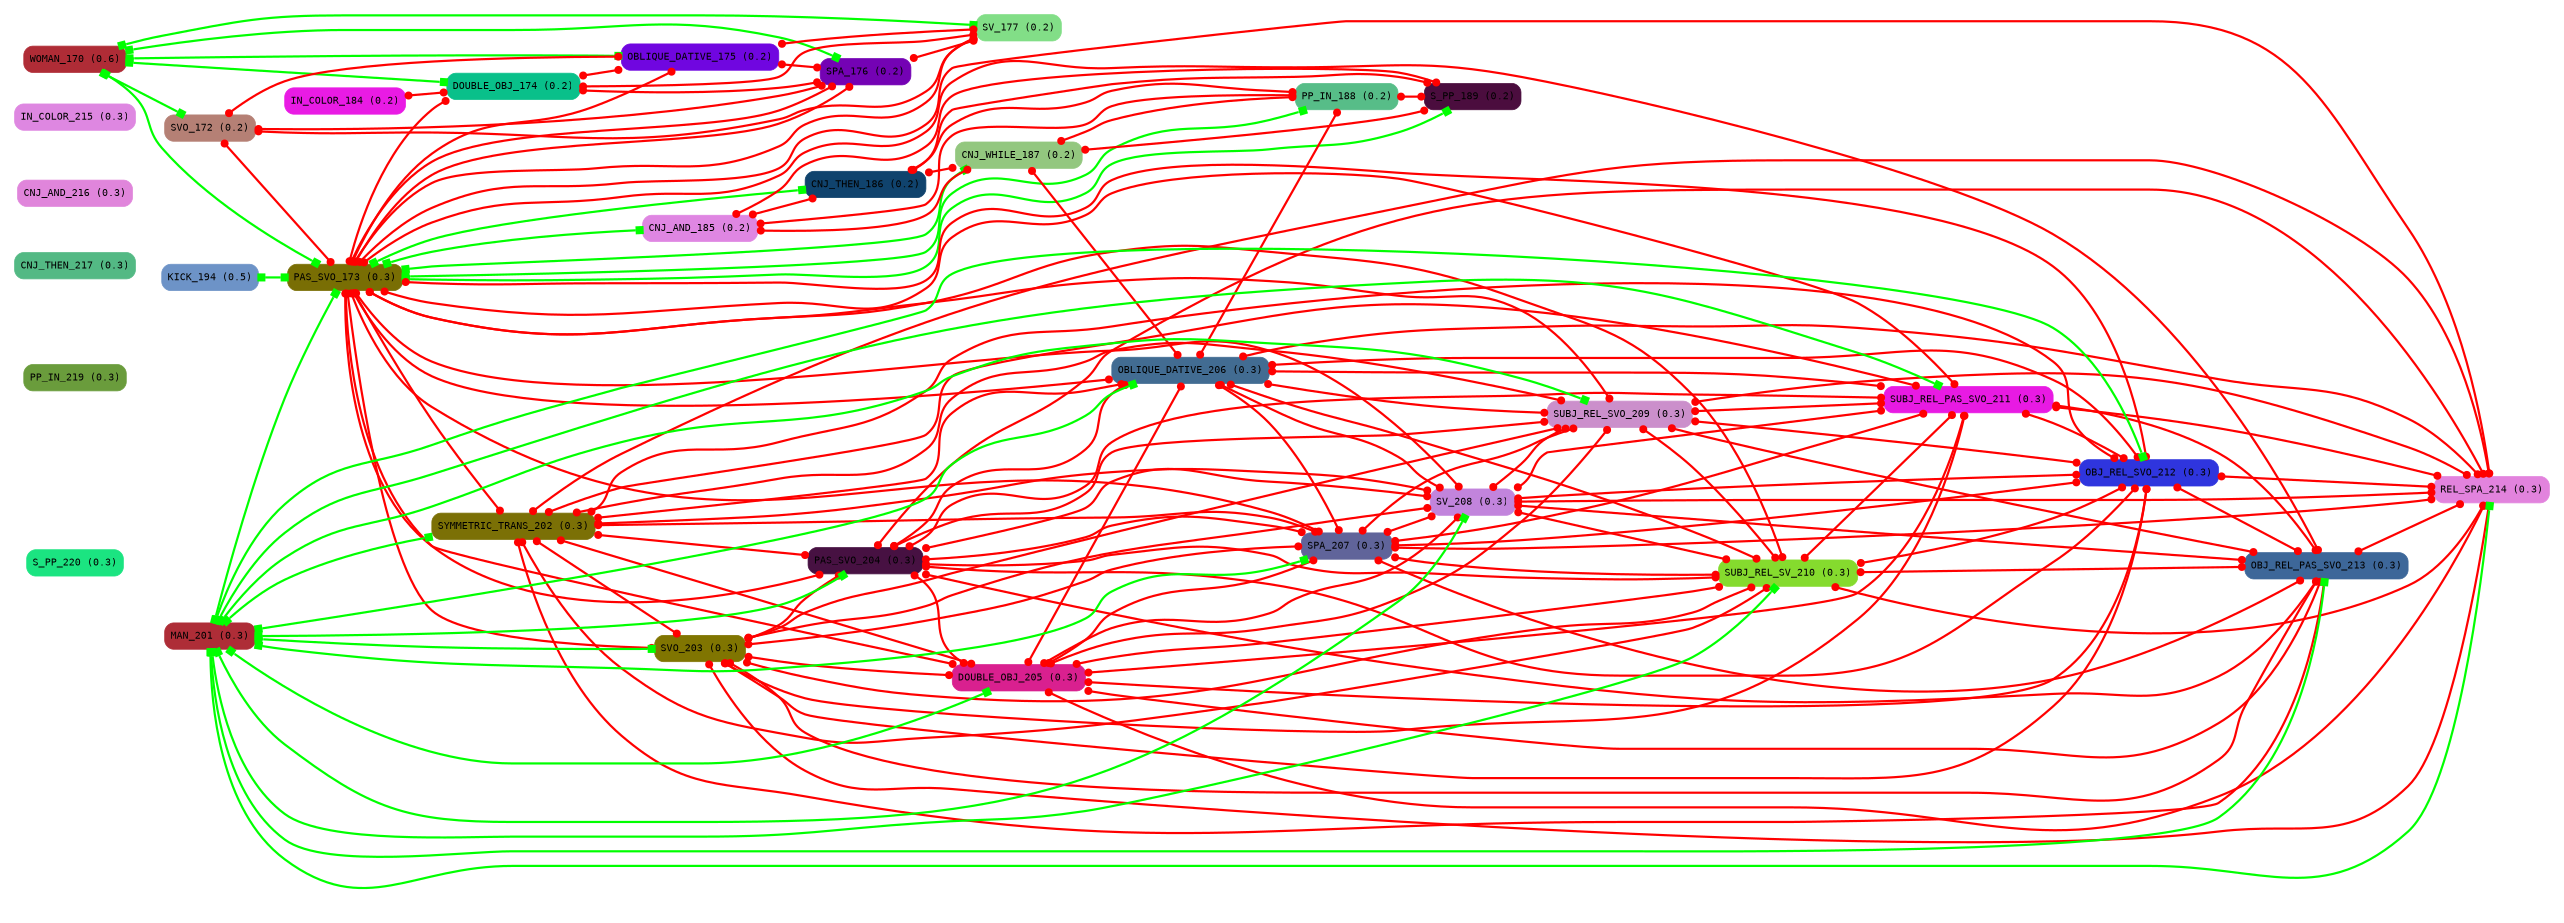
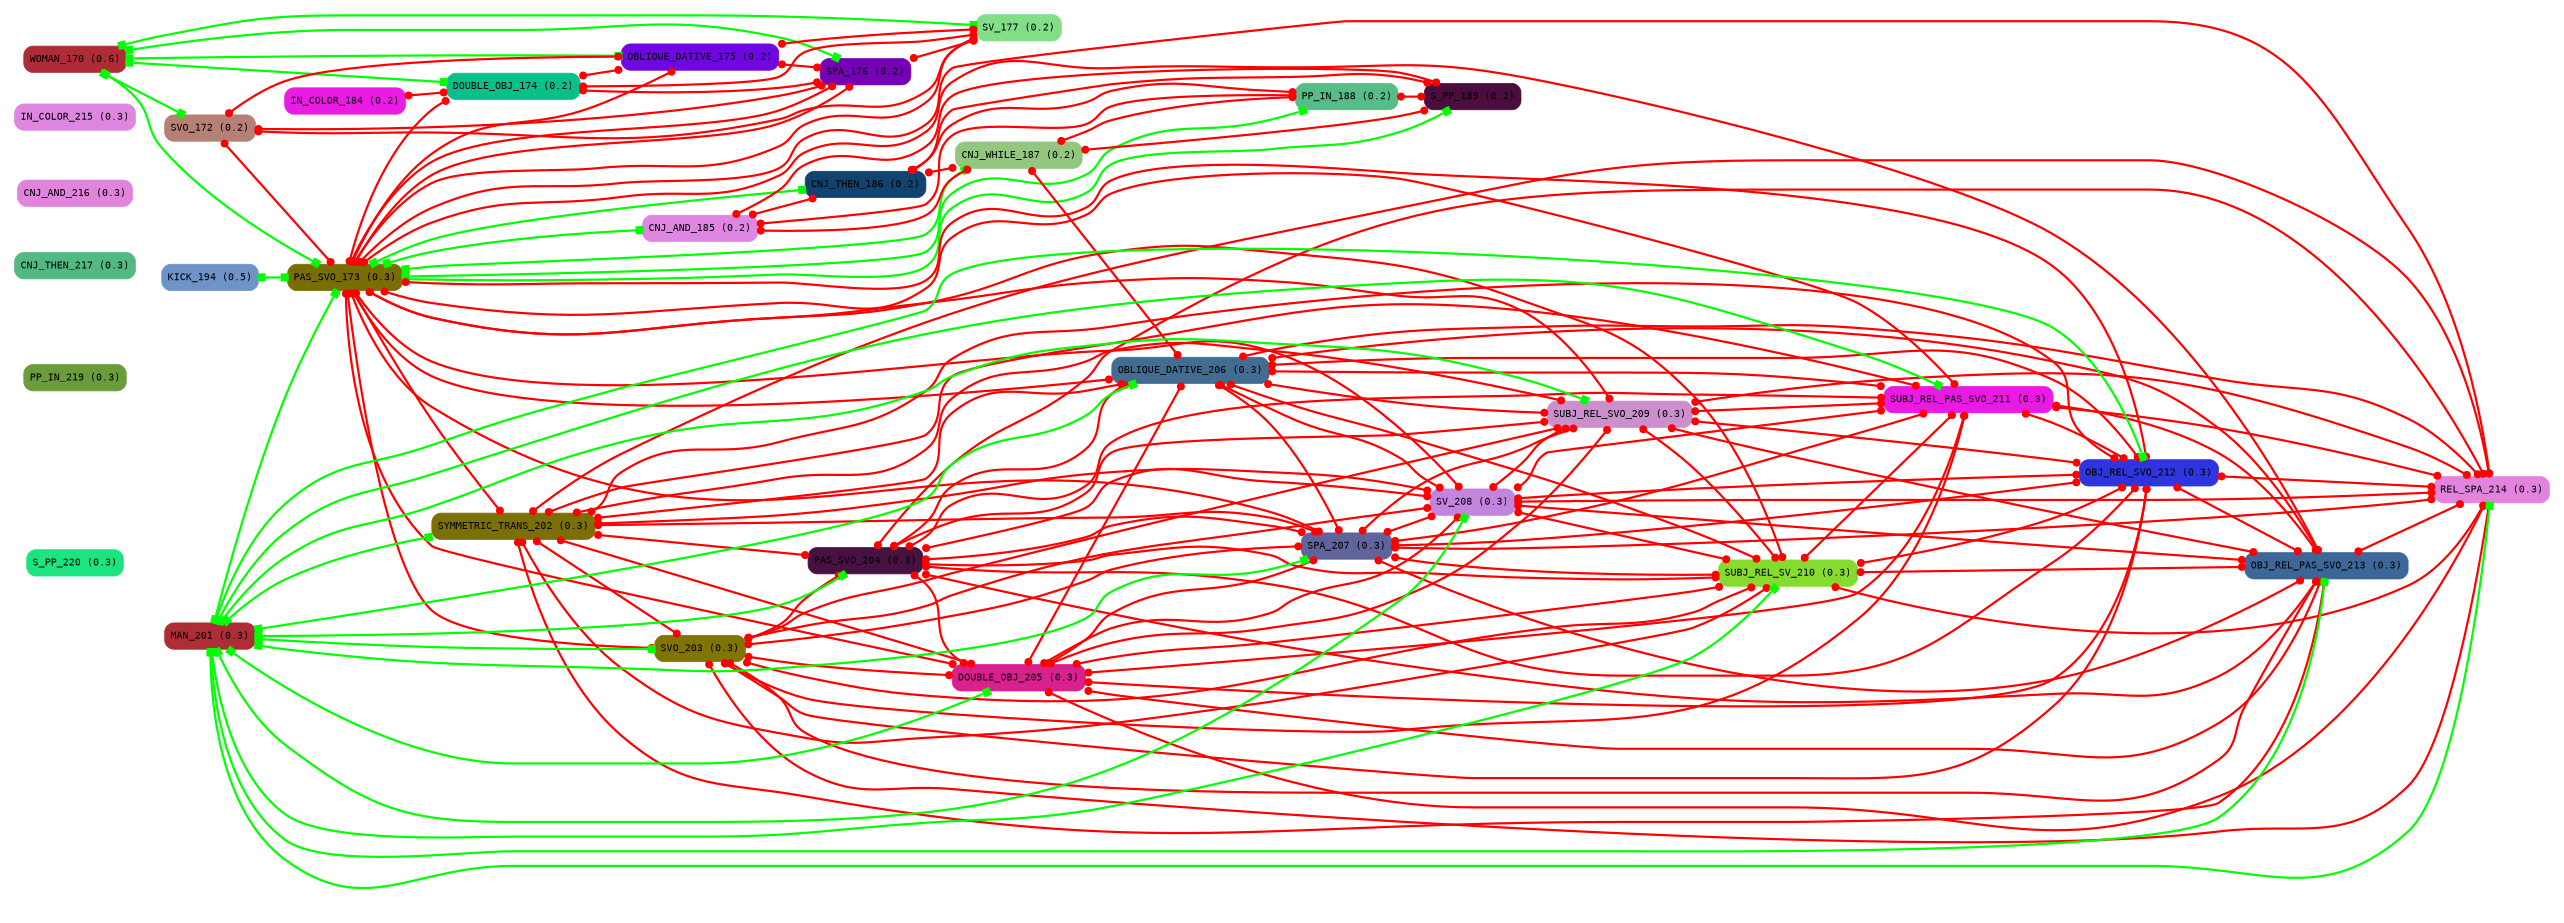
edge "PP_IN_188 (0.2)" -- "OBLIQUE_DATIVE_206 (0.3)": now "OBJ_REL_PAS_SVO_213 (0.3)" -- "OBLIQUE_DATIVE_206 (0.3)"
edge "PAS_SVO_173 (0.3)" -- "PAS_SVO_204 (0.3)": removed
